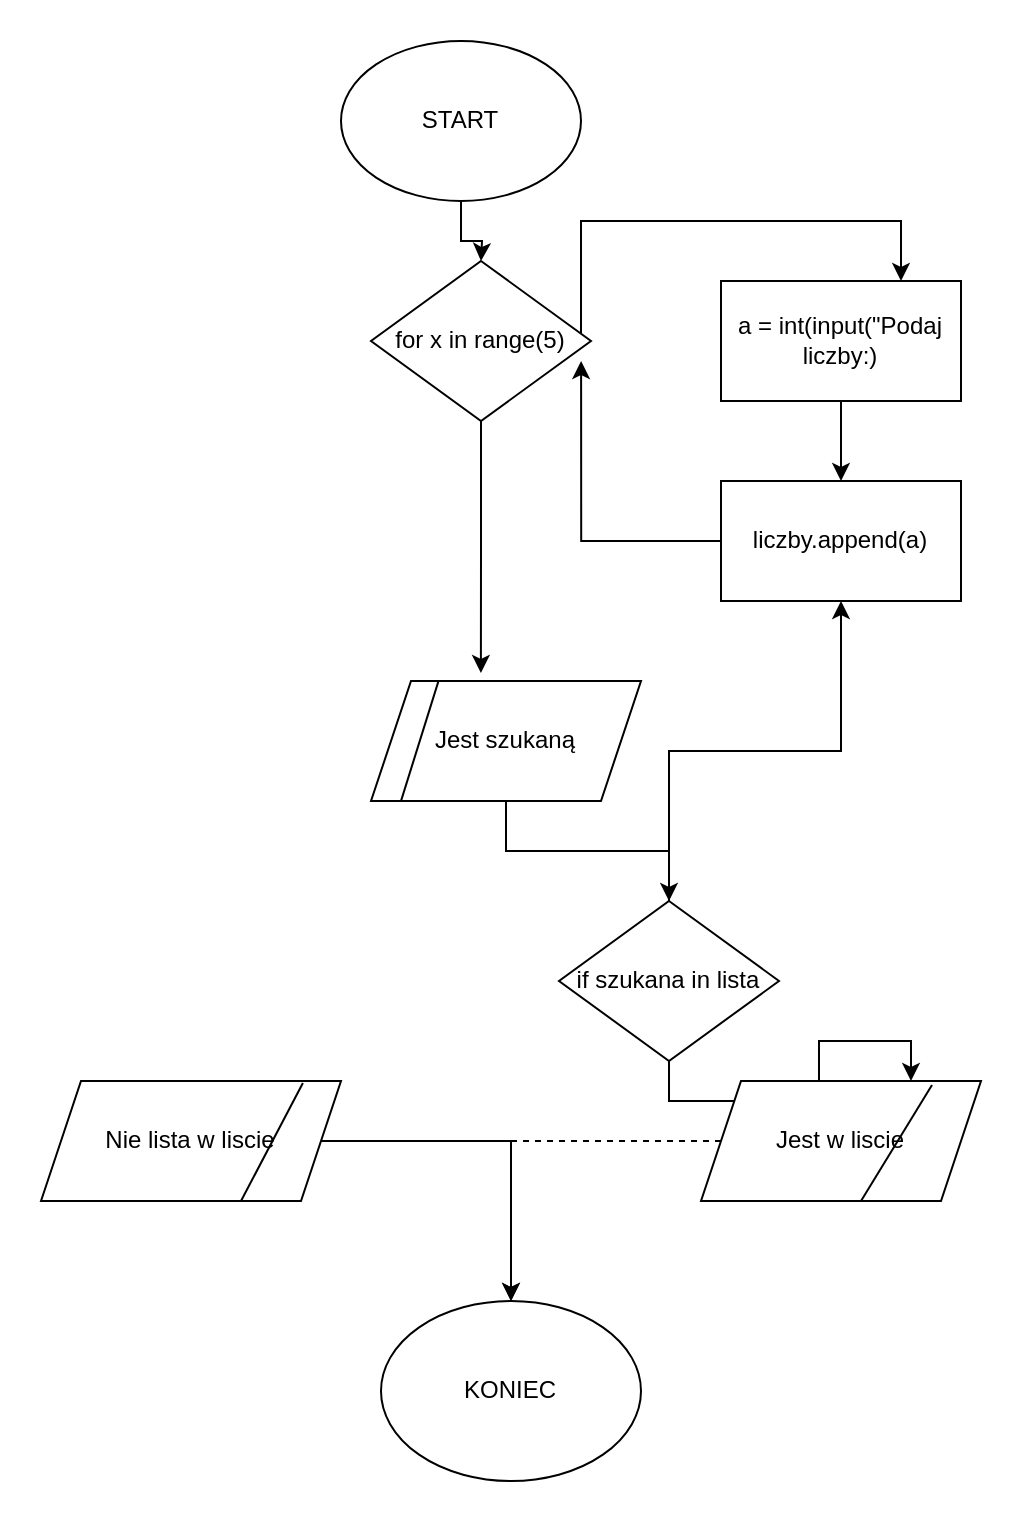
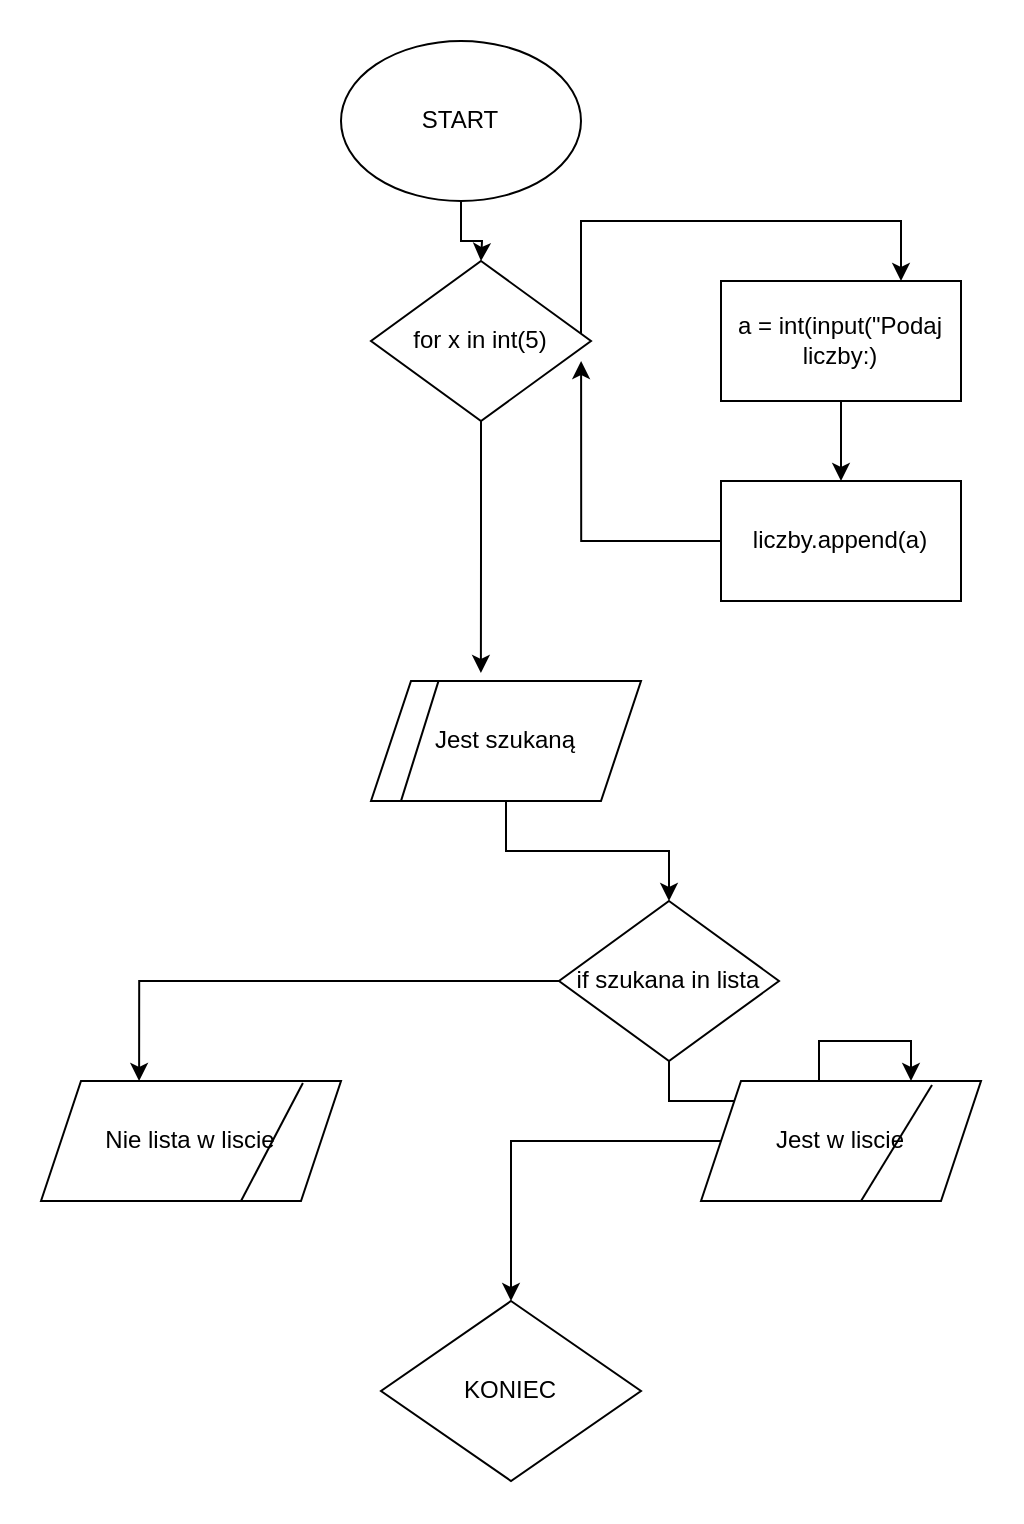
node "for x in range(5)": label "for x in range(5)" -> "for x in int(5)"
edge "if szukana in lista" -> "liczby.append(a)": now "if szukana in lista" -> "Nie lista w liscie"
edge "Nie lista w liscie" -> "KONIEC": removed
edge "Jest w liscie" -> "KONIEC": style dashed -> solid
node "KONIEC": shape ellipse -> diamond
